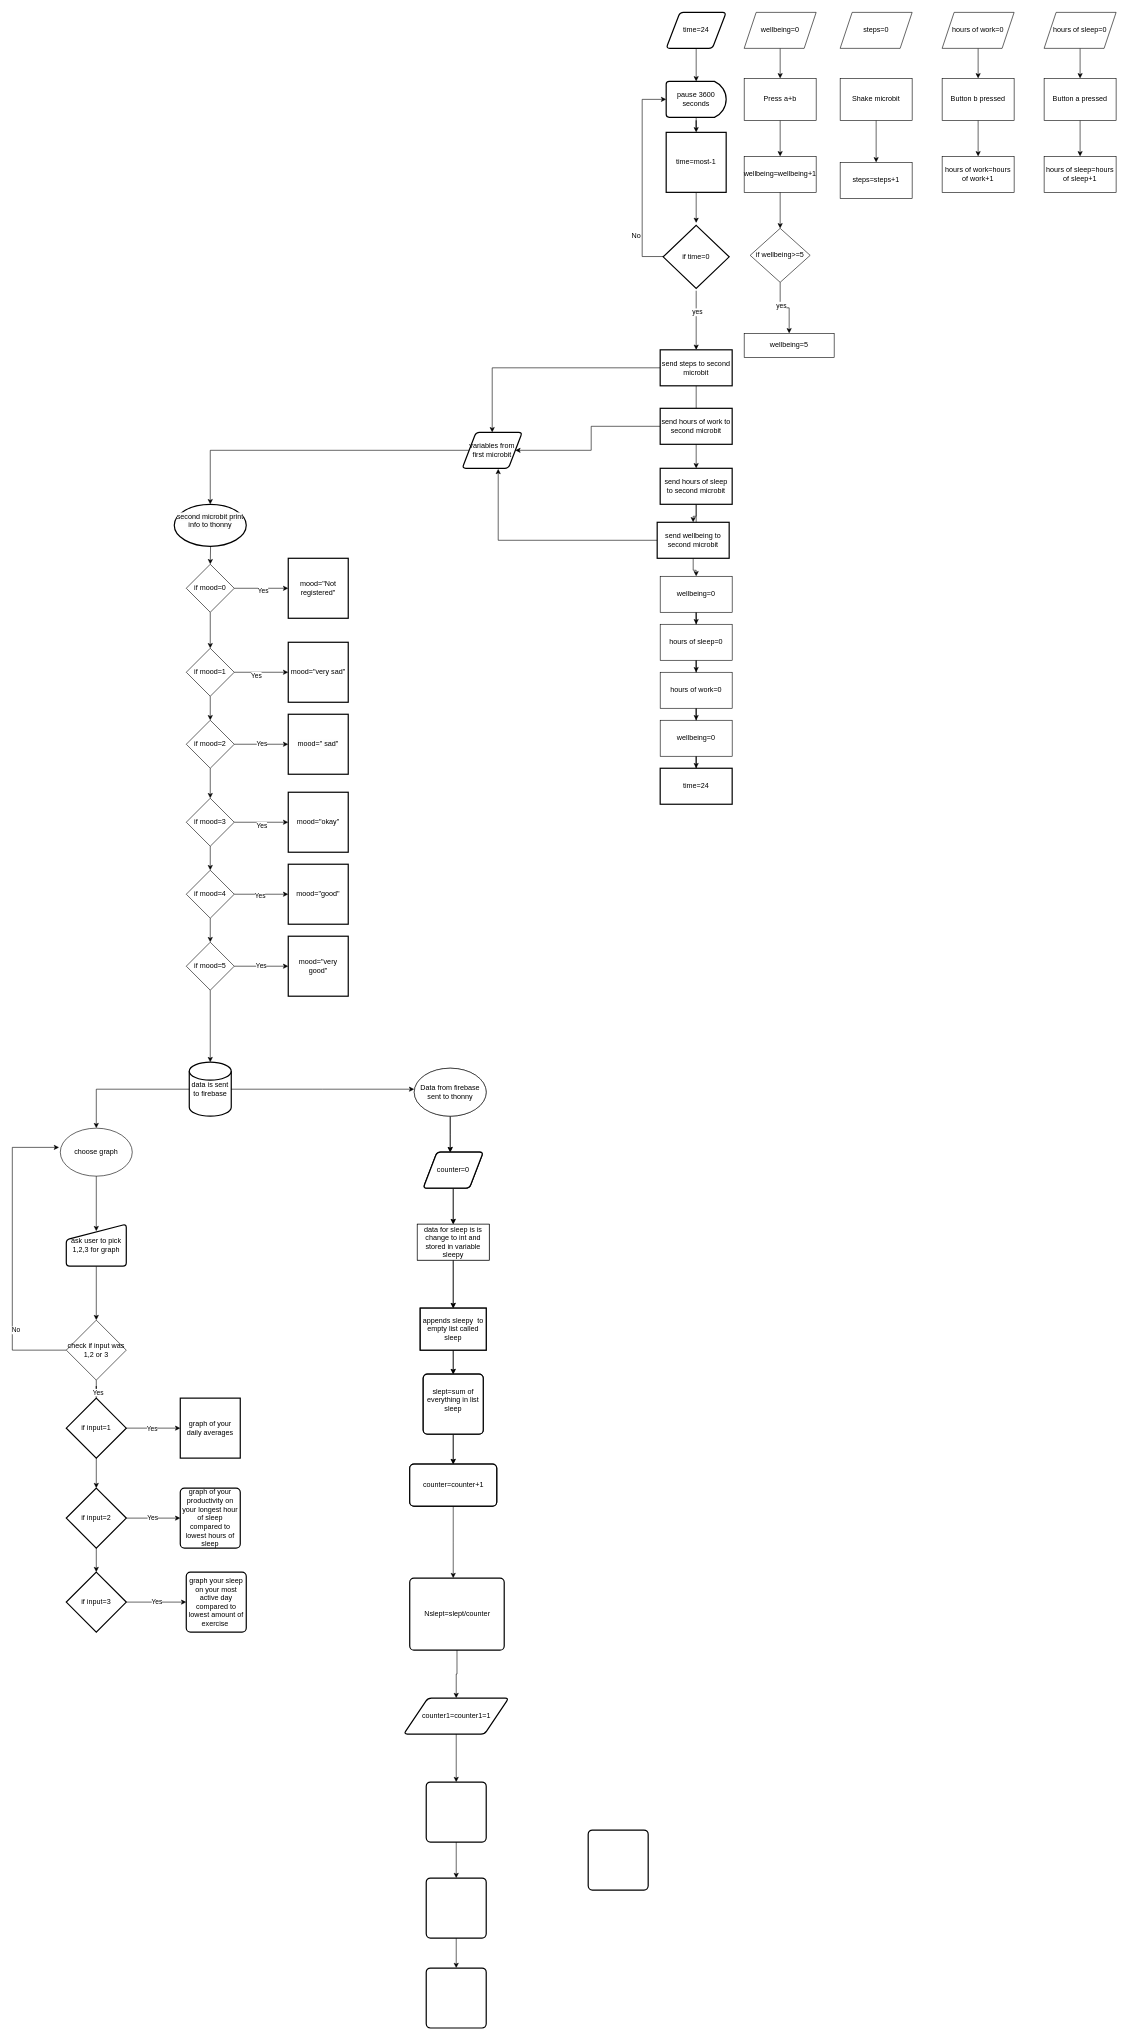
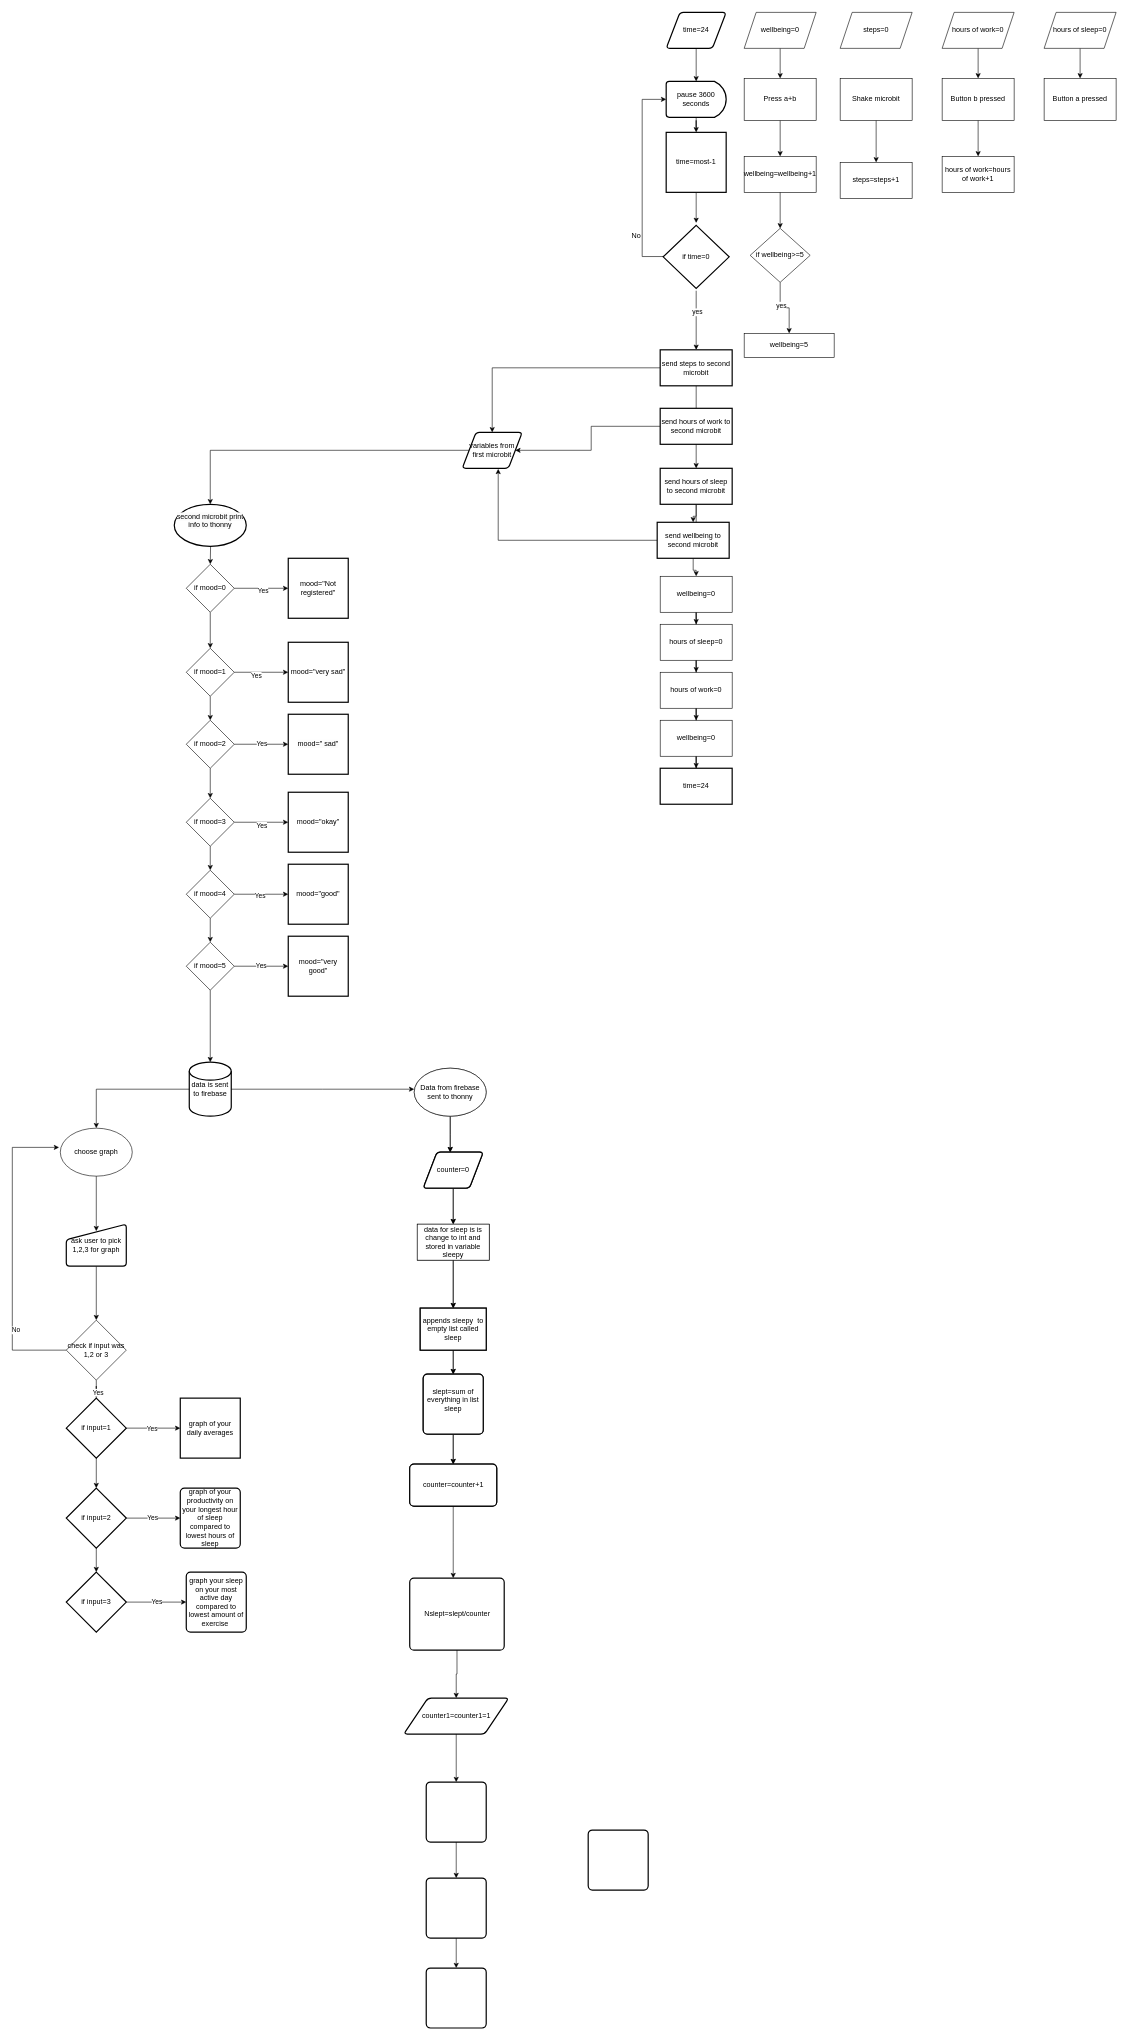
edge "Button a pressed" -> "hours of sleep=hours of sleep+1": removed
node "hours of sleep=hours of sleep+1": removed
